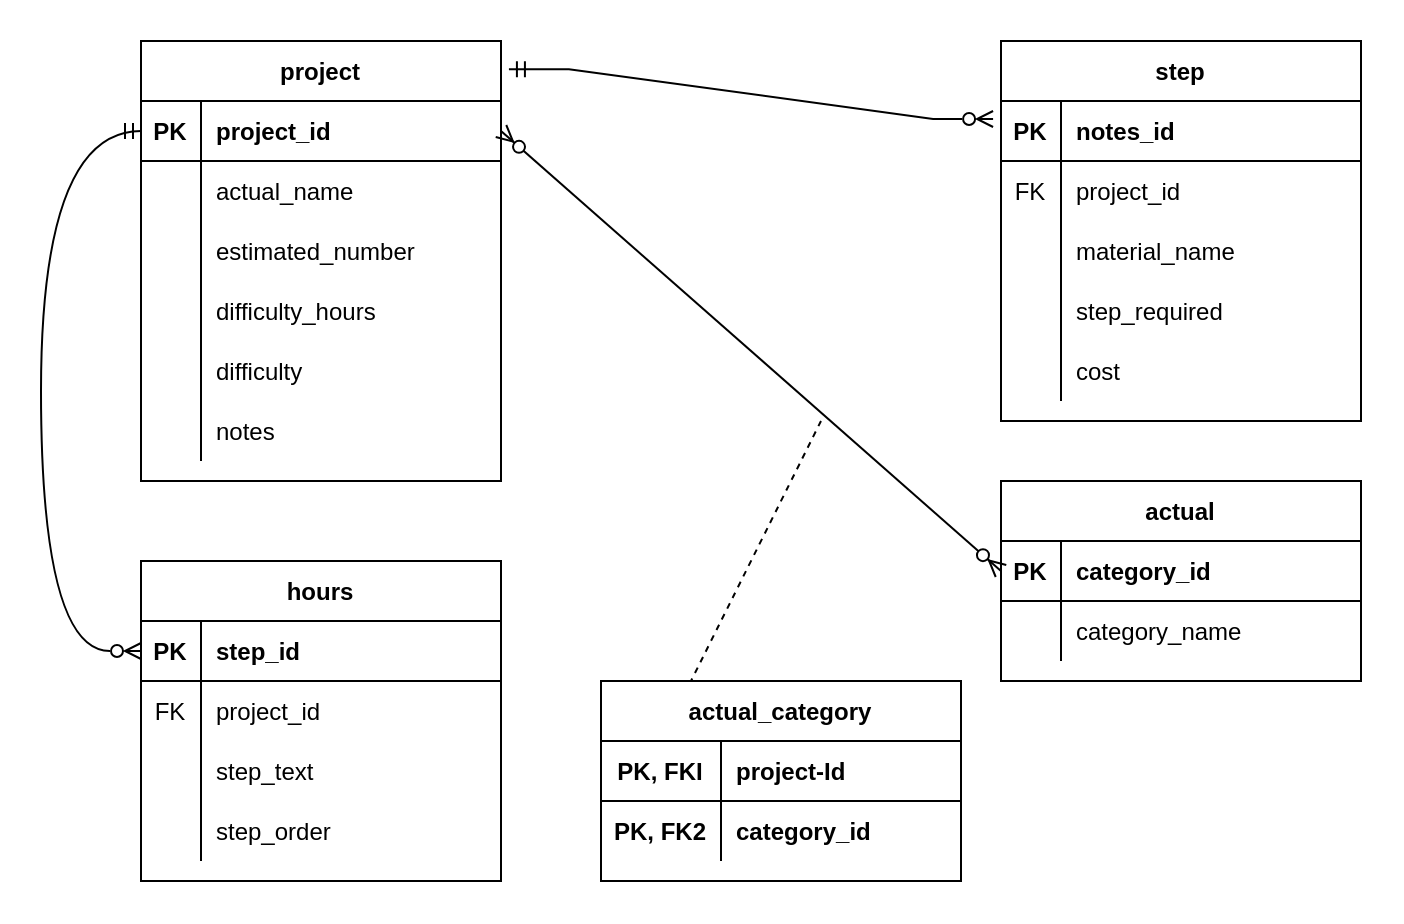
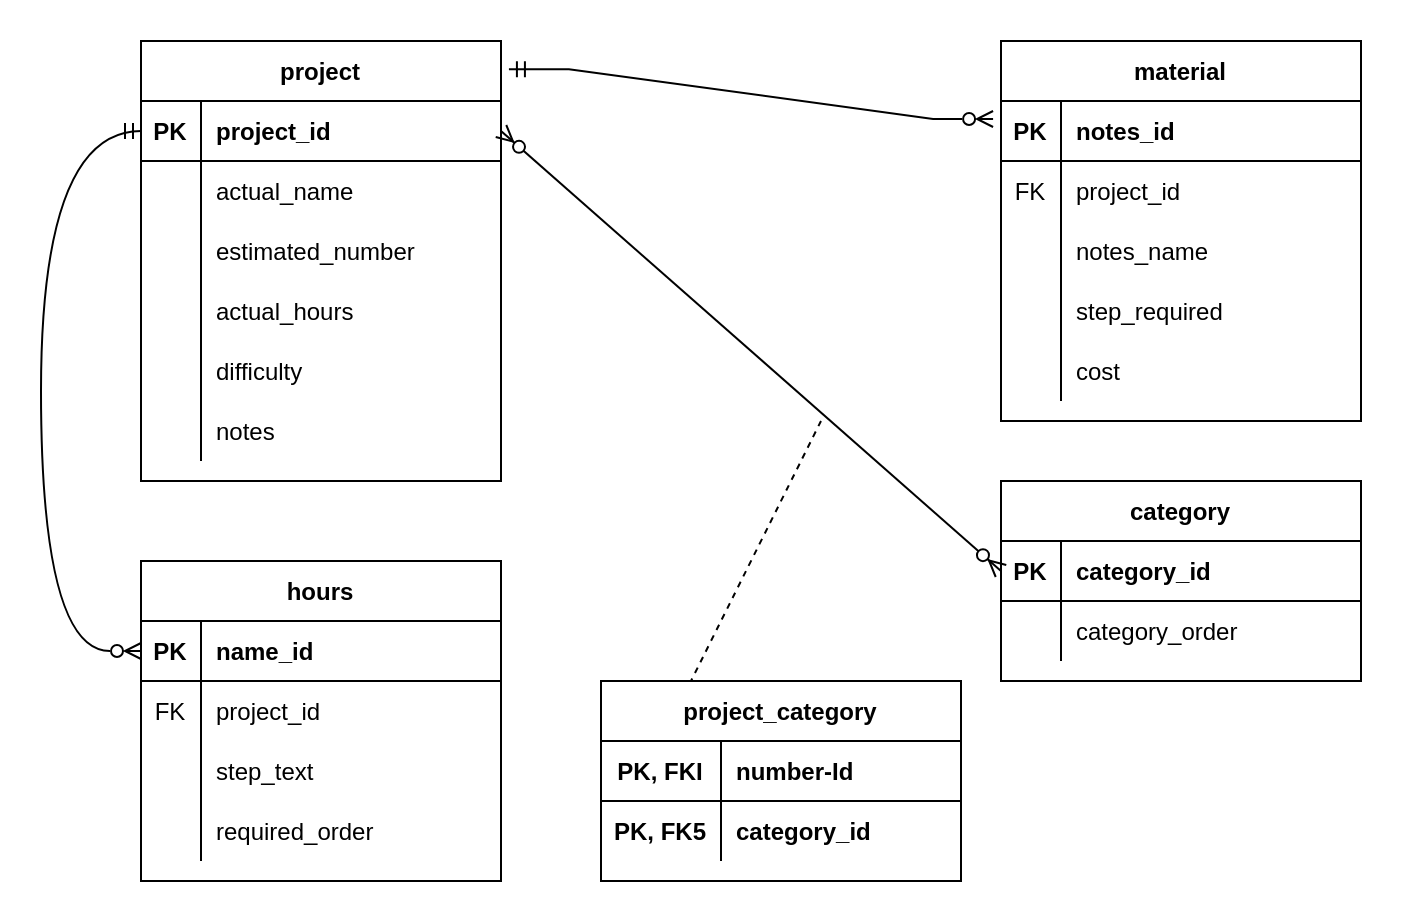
node "step": label "step" -> "material"
node "material_name": label "material_name" -> "notes_name"
node "difficulty_hours": label "difficulty_hours" -> "actual_hours"
node "actual": label "actual" -> "category"
node "category_name": label "category_name" -> "category_order"
node "step_id": label "step_id" -> "name_id"
node "actual_category": label "actual_category" -> "project_category"
node "project-Id": label "project-Id" -> "number-Id"
node "step_order": label "step_order" -> "required_order"
node "PK, FK2": label "PK, FK2" -> "PK, FK5"
